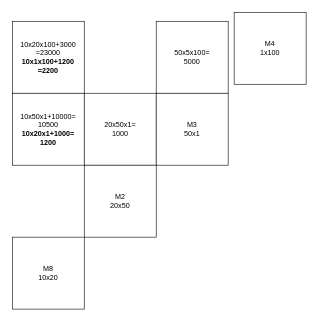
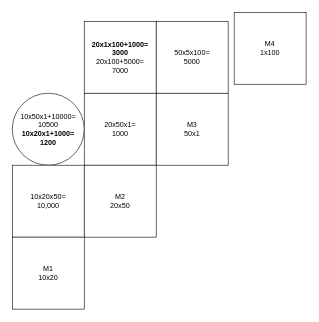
node "10x20x100+3000 =23000 10x1x100+1200 =2200": removed
node "20x1x100+1000= 3000 20x100+5000= 7000": added
node "10x50x1+10000= 10500 10x20x1+1000= 1200": shape rectangle -> ellipse
node "10x20x50= 10,000": added
node "M8 10x20": label "M8 10x20" -> "M1 10x20"
